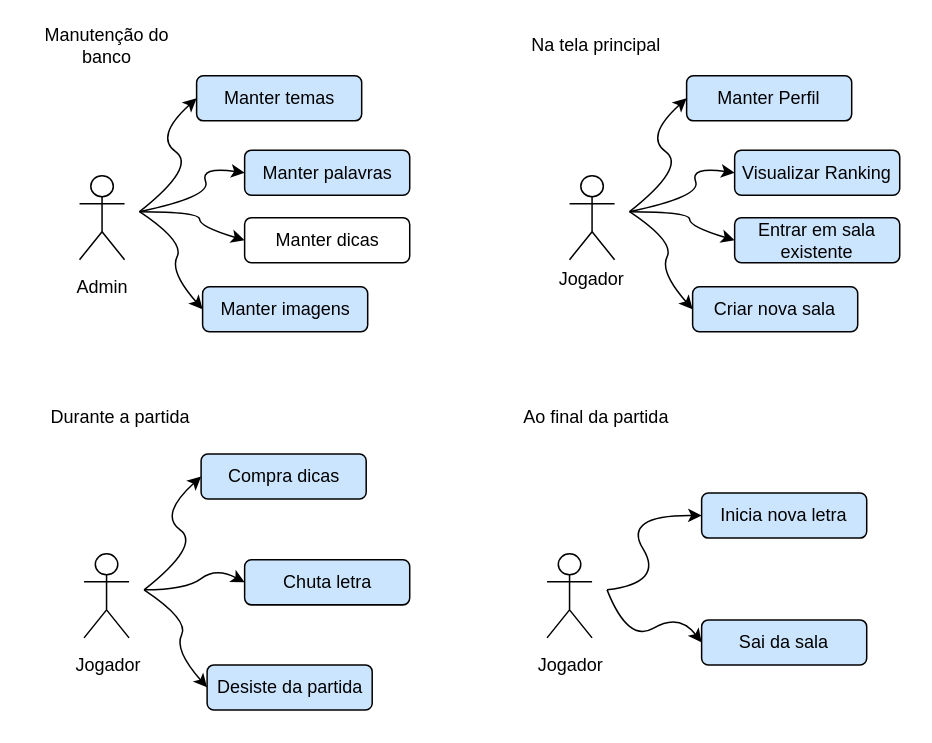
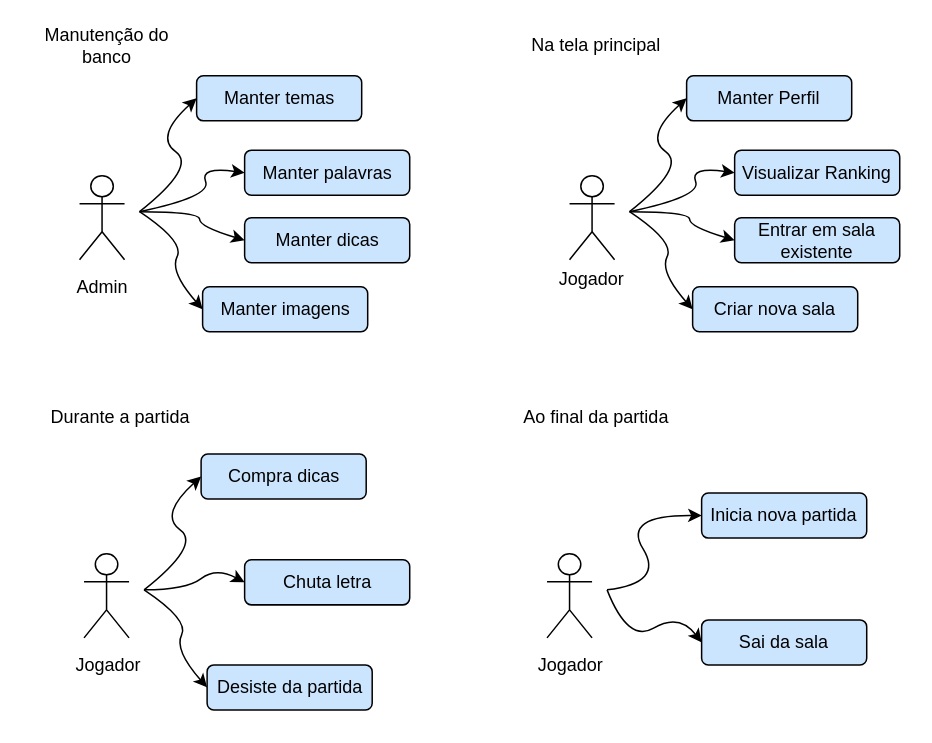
node "Manter dicas": fillcolor #ffffff -> #cce5ff
node "Inicia nova letra": label "Inicia nova letra" -> "Inicia nova partida"
